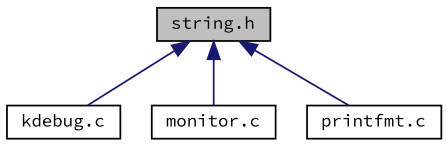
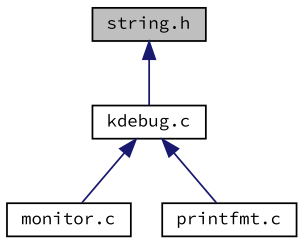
edge "printfmt.c" -> "string.h": now "printfmt.c" -> "kdebug.c"
edge "monitor.c" -> "string.h": now "monitor.c" -> "kdebug.c"
